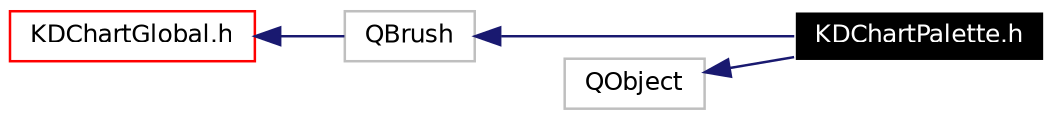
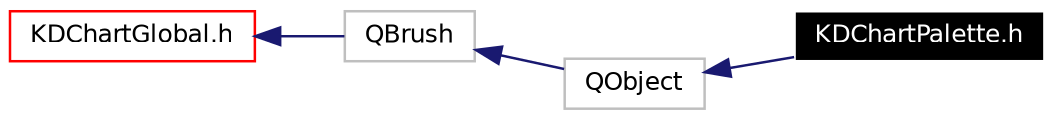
edge "KDChartPalette.h" -> "QBrush": now "QObject" -> "QBrush"
